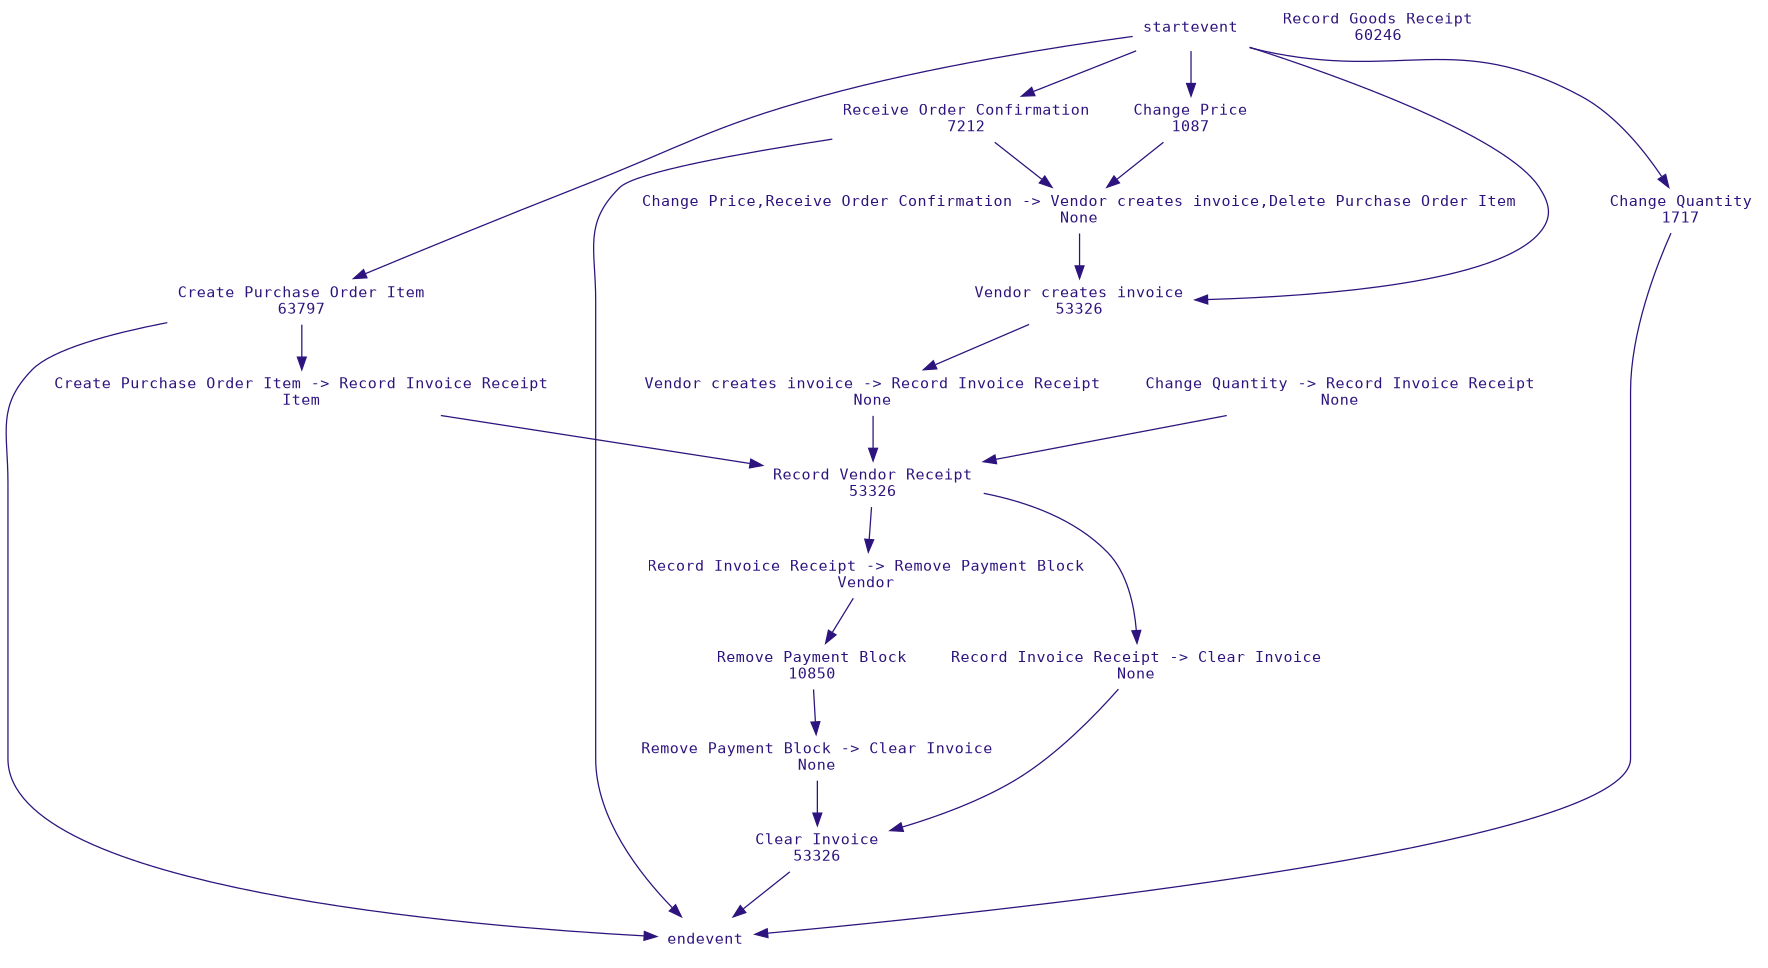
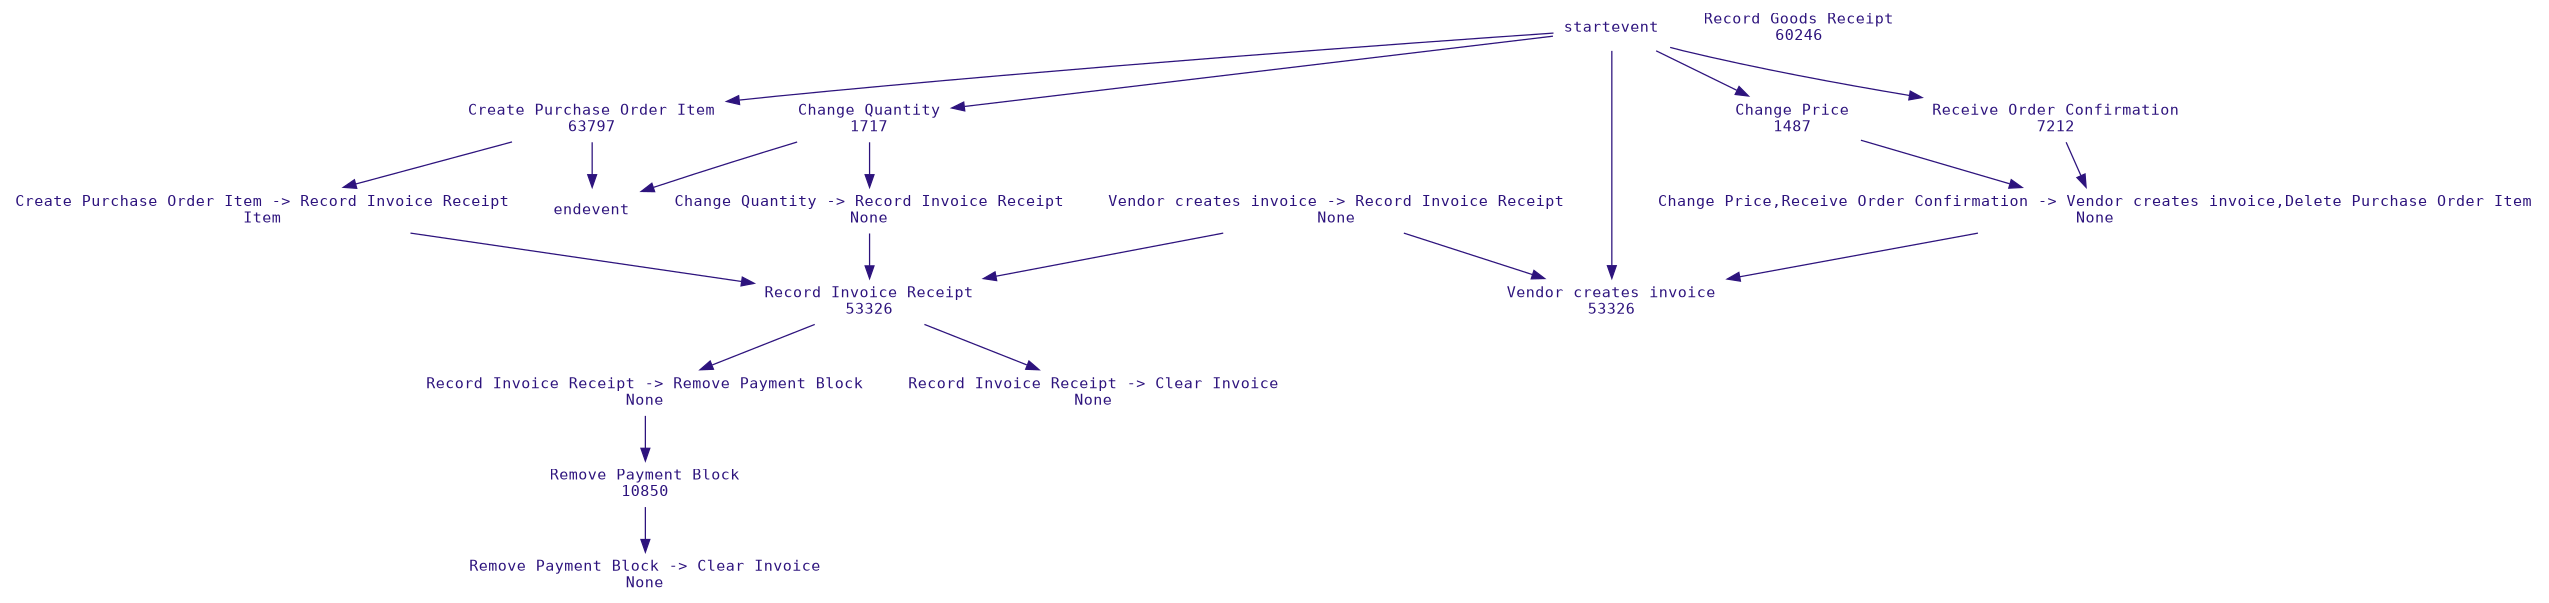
node "Change Price 1087": label "Change Price 1087" -> "Change Price 1487"
edge "Change Quantity 1717" -> "Change Quantity -> Record Invoice Receipt None": added
edge "Vendor creates invoice 53326" -> "Vendor creates invoice -> Record Invoice Receipt None": reversed
edge "Receive Order Confirmation 7212" -> "endevent": removed
node "Record Vendor Receipt 53326": label "Record Vendor Receipt 53326" -> "Record Invoice Receipt 53326"
node "Record Invoice Receipt -> Remove Payment Block Vendor": label "Record Invoice Receipt -> Remove Payment Block Vendor" -> "Record Invoice Receipt -> Remove Payment Block None"
node "Clear Invoice 53326": removed
